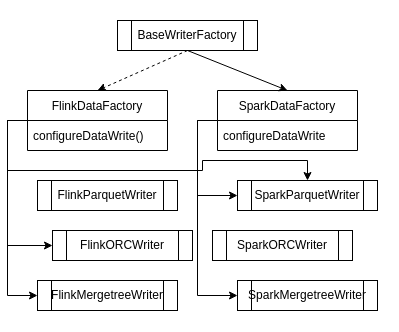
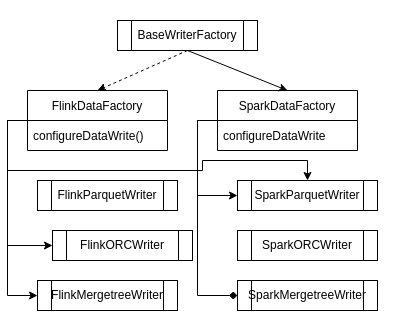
node "SparkORCWriter": moved (283, 246) -> (308, 246)
edge "SparkDataFactory" -> "SparkMergetreeWriter": arrowhead classic -> diamond
